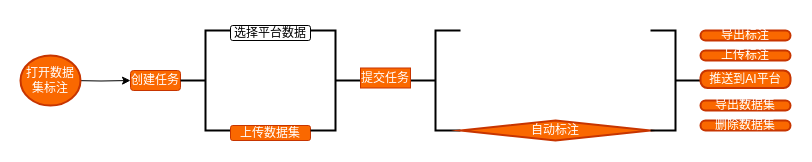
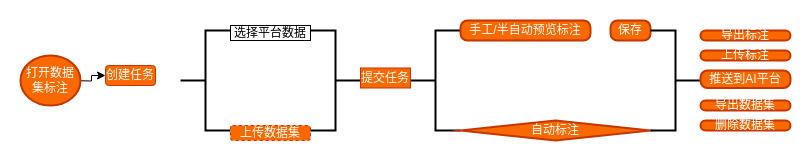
node "手工/半自动预览标注": added
node "保存": added
node "选择平台数据": shape rounded rectangle -> rectangle
node "创建任务": moved (156, 81) -> (131, 76)
node "上传数据集": style solid -> dashed
